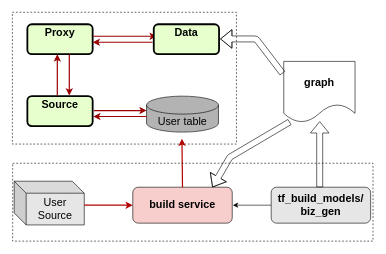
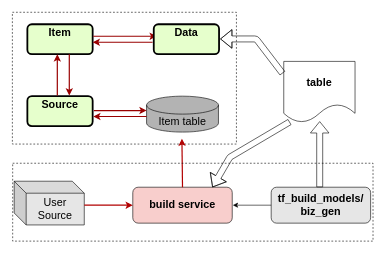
node "Proxy": label "Proxy" -> "Item"
node "graph": label "graph" -> "table"
node "User table": label "User table" -> "Item table"
